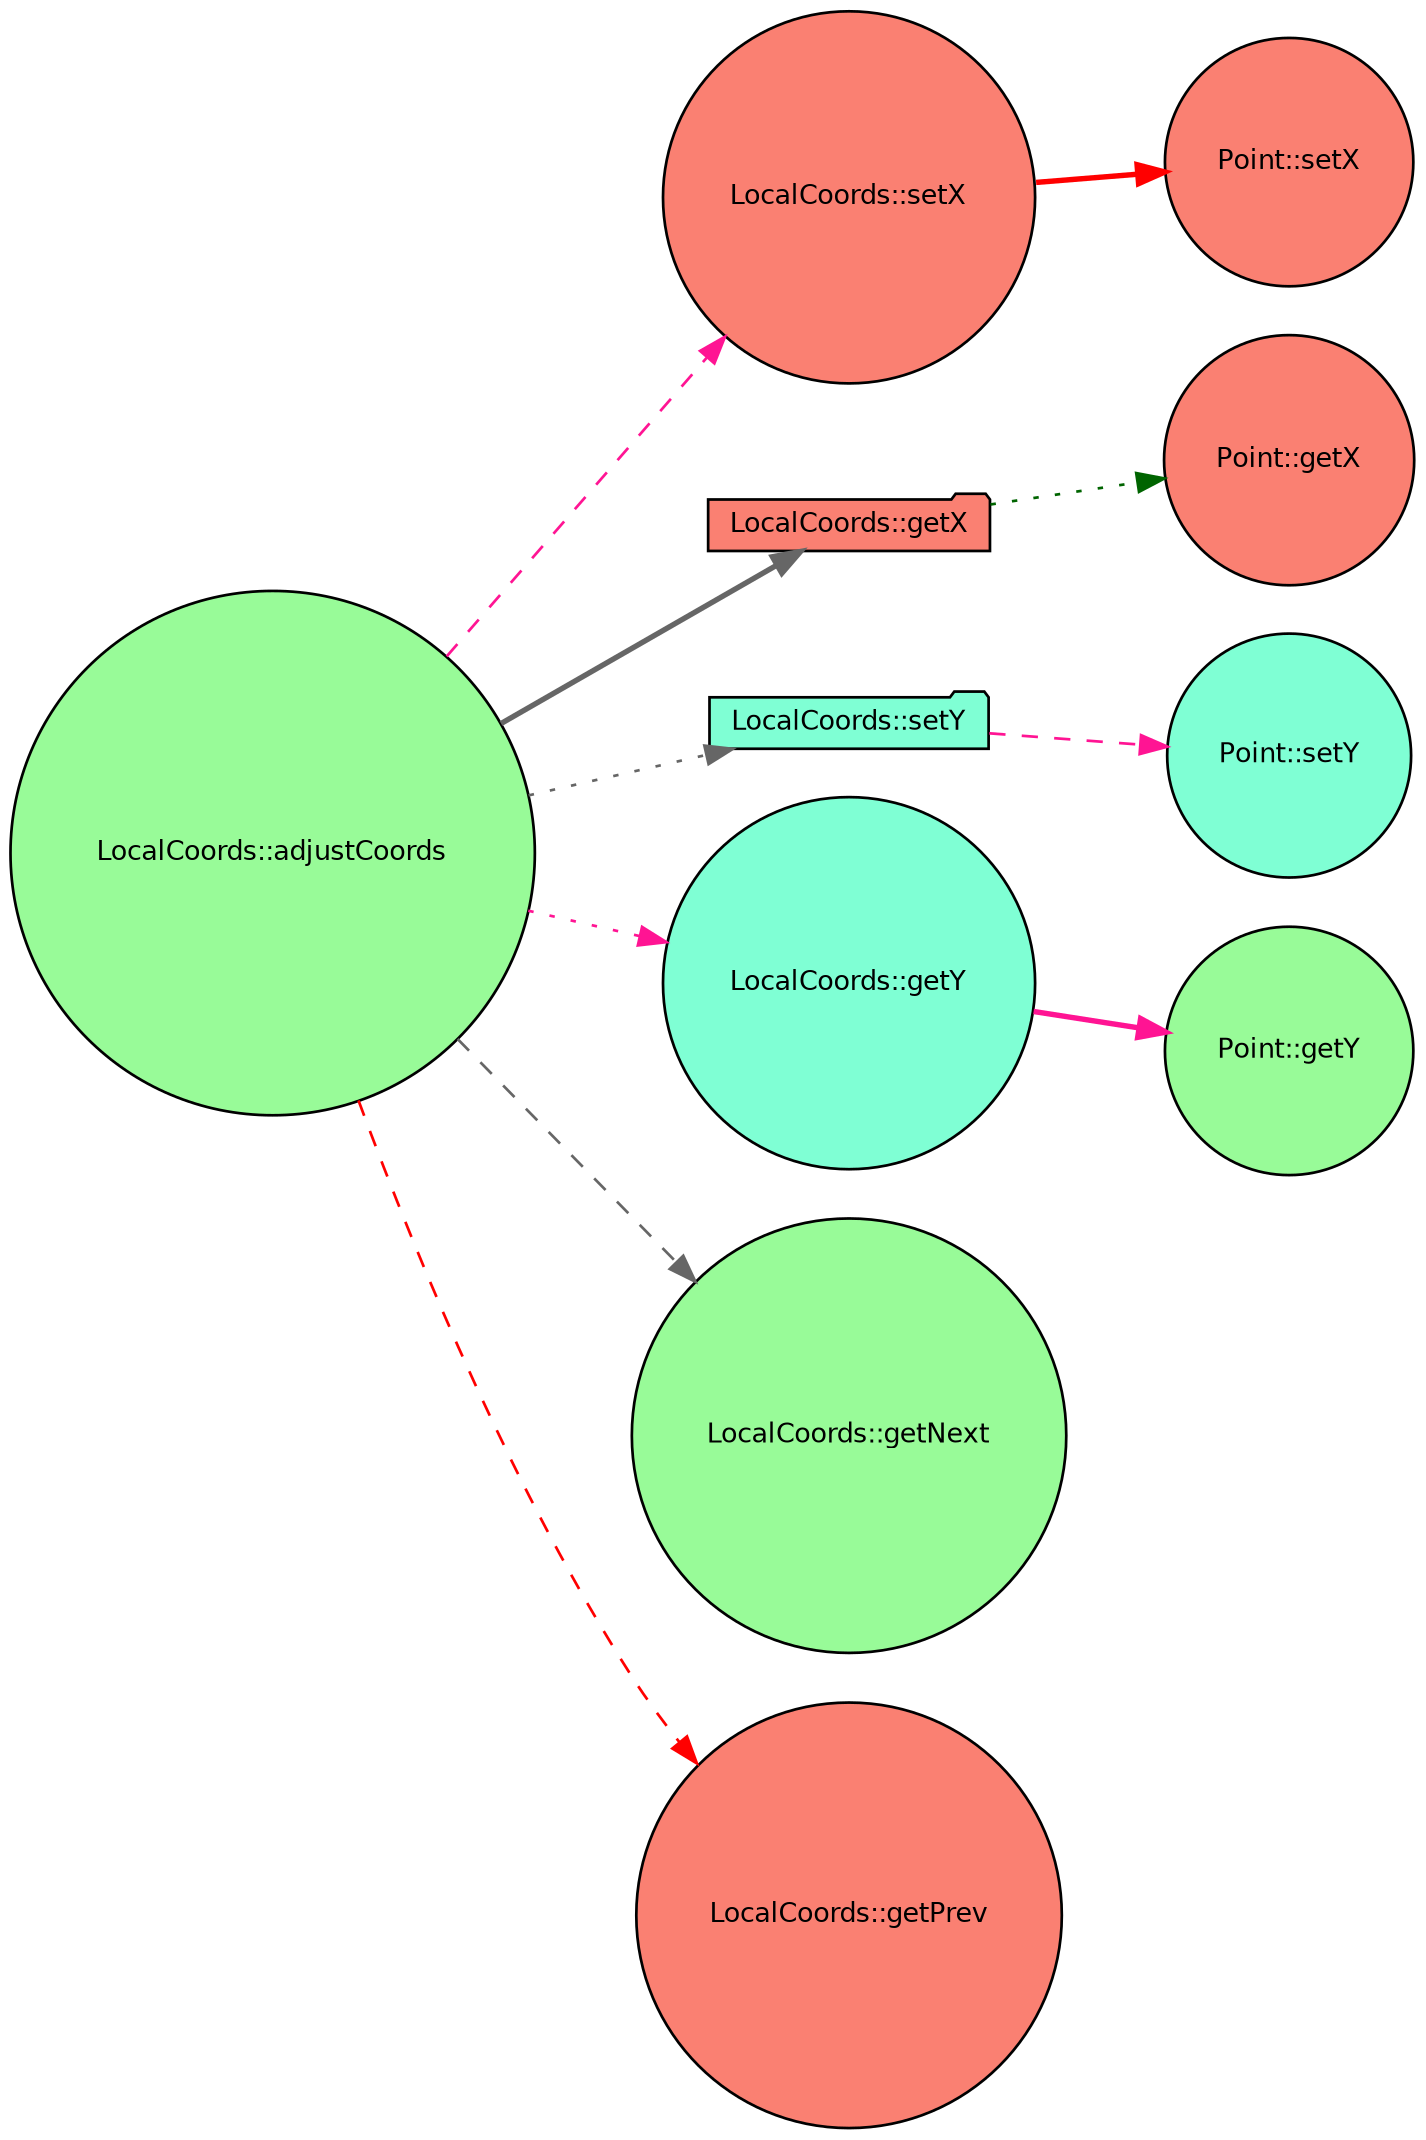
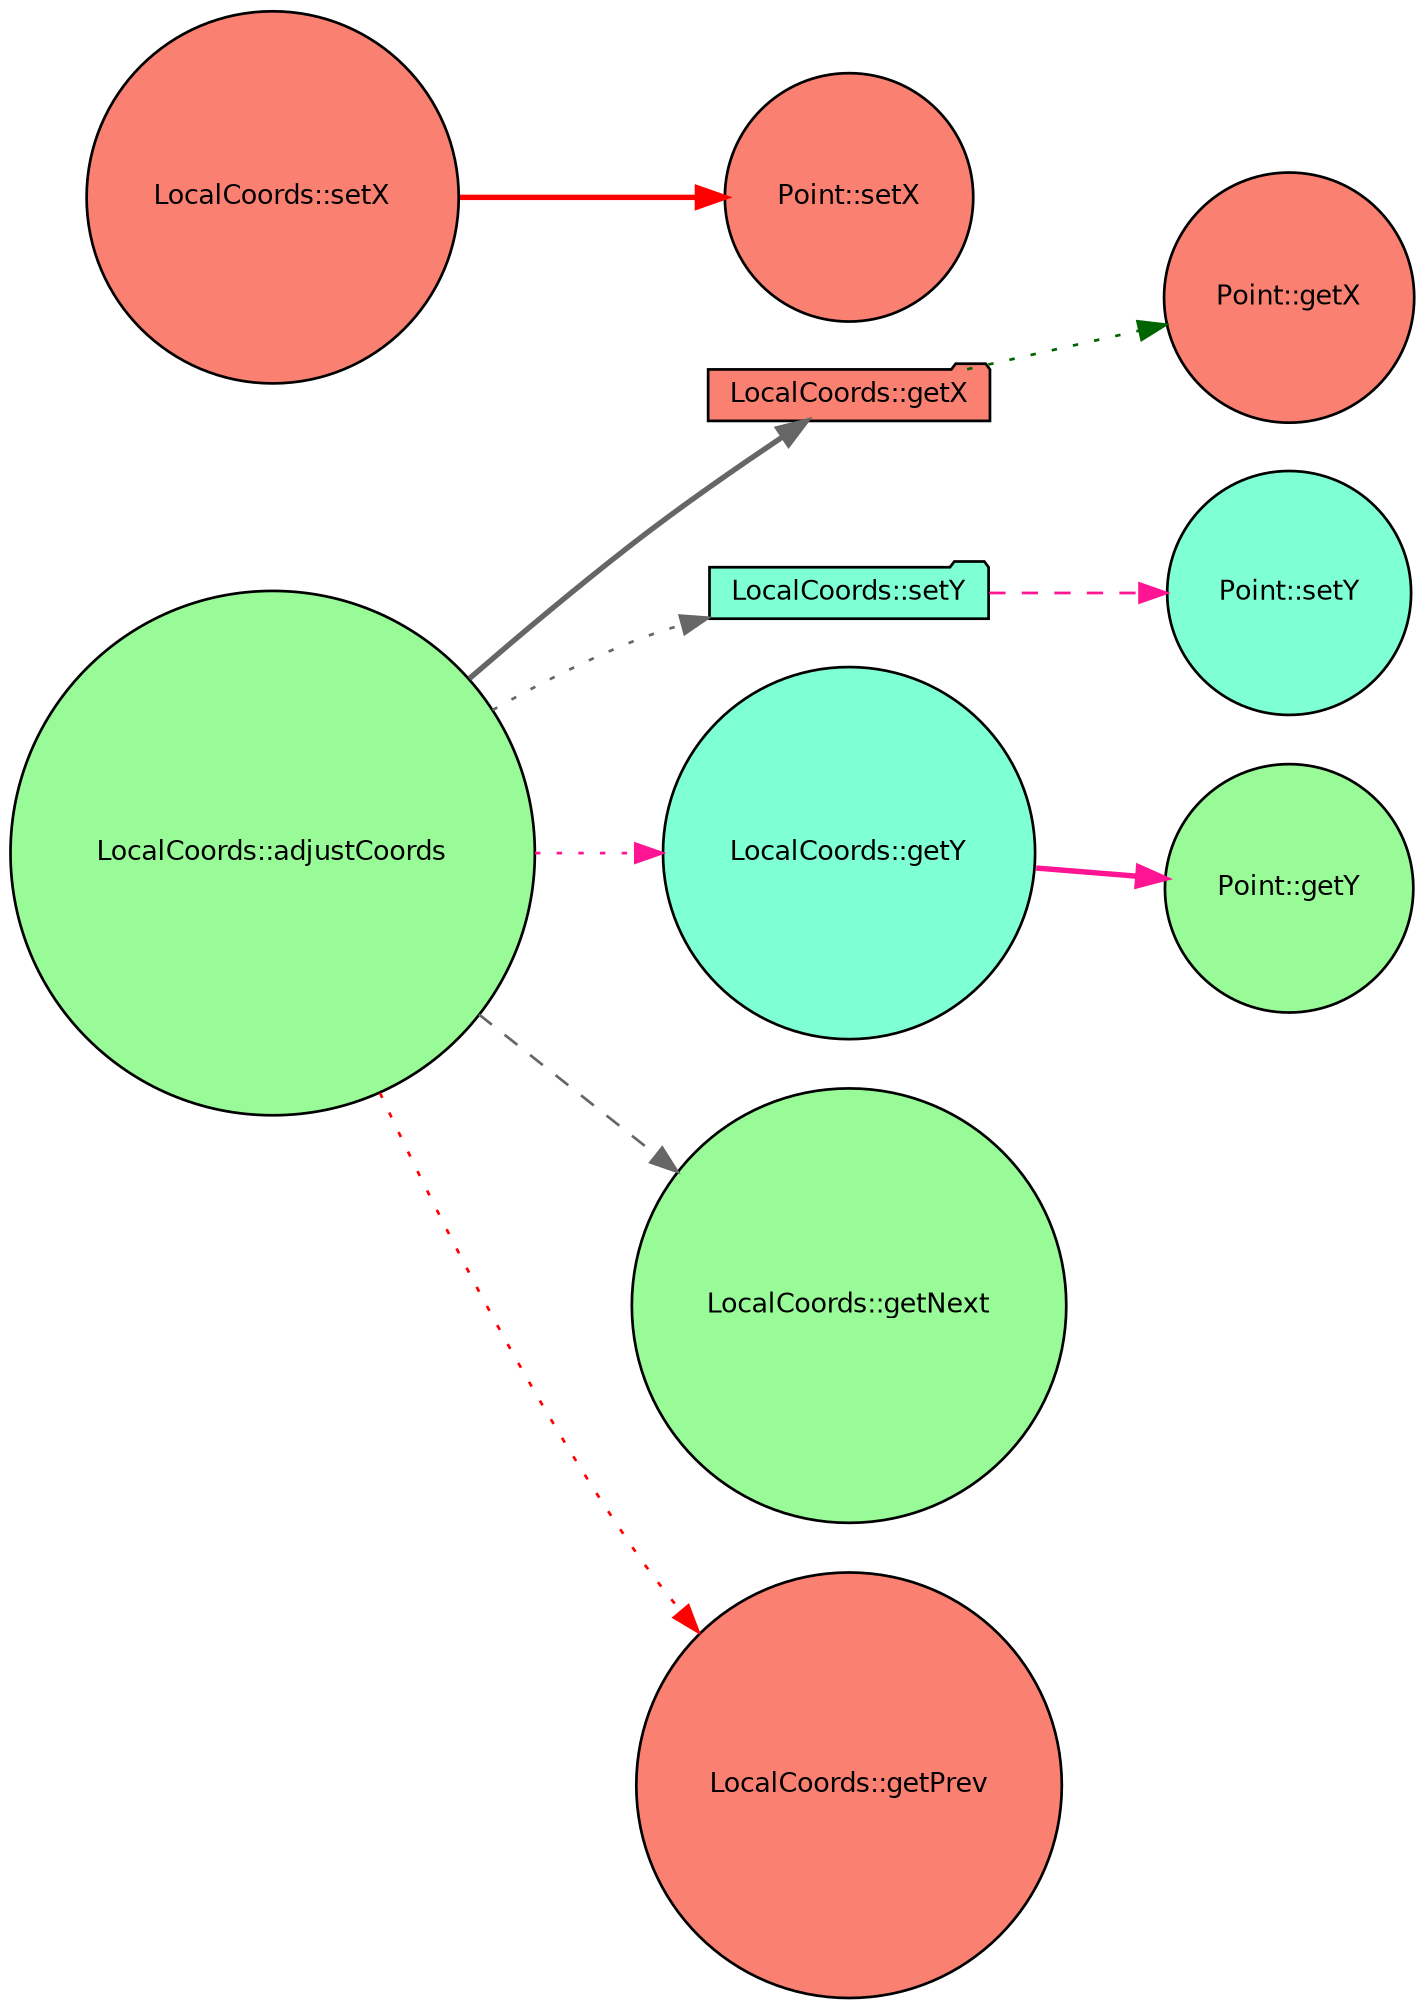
edge "LocalCoords::adjustCoords" -> "LocalCoords::setX": removed
edge "LocalCoords::adjustCoords" -> "LocalCoords::getPrev": style dashed -> dotted
